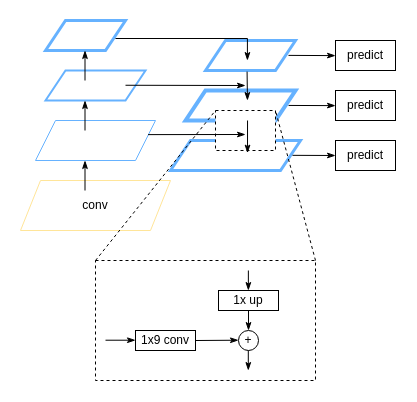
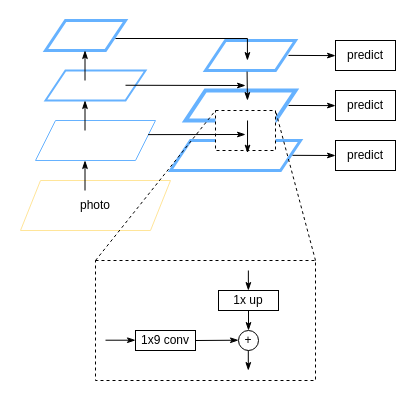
node "conv": label "conv" -> "photo"
